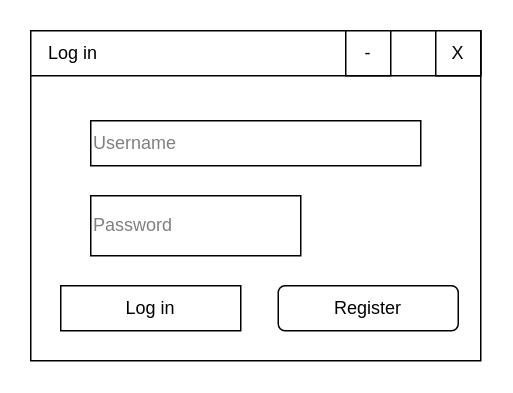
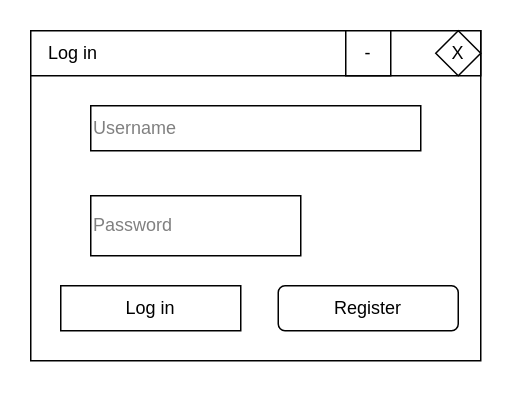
node "X": shape rectangle -> diamond
node "Username": moved (256, 143) -> (256, 128)
